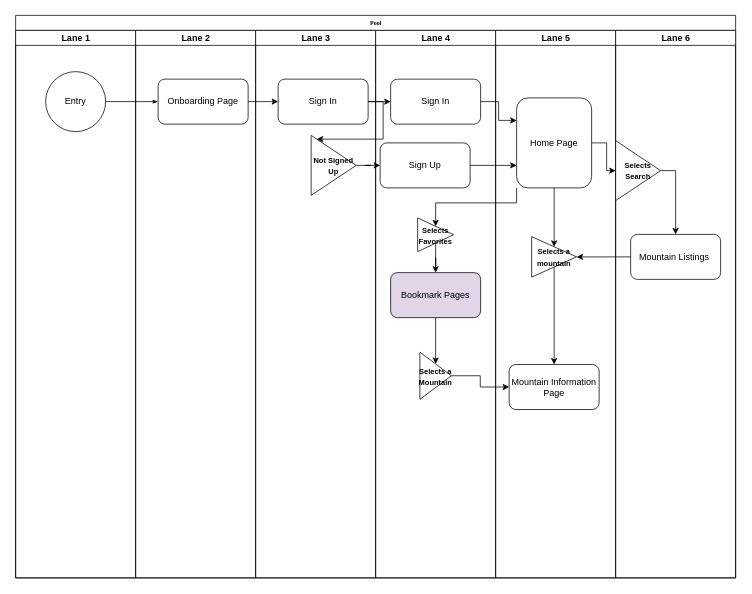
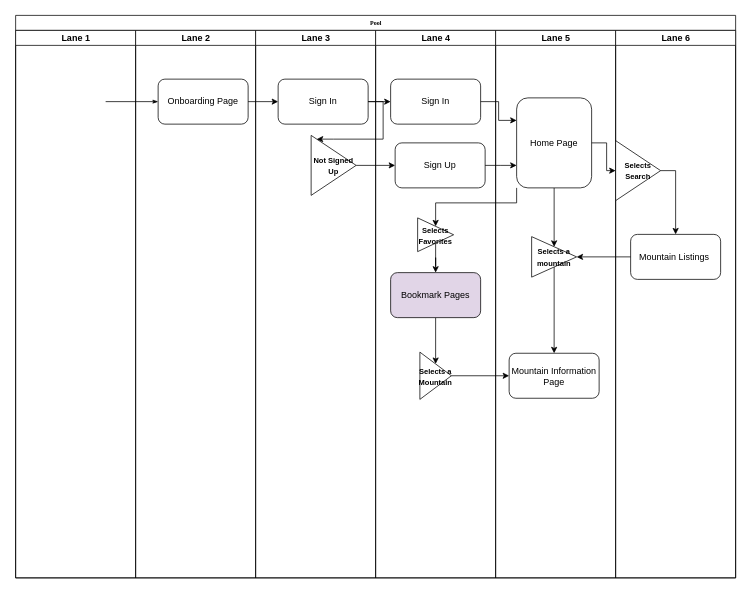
node "Entry": removed
node "Sign Up": moved (425, 165) -> (440, 165)
node "Mountain Information Page": moved (554, 387) -> (554, 376)
